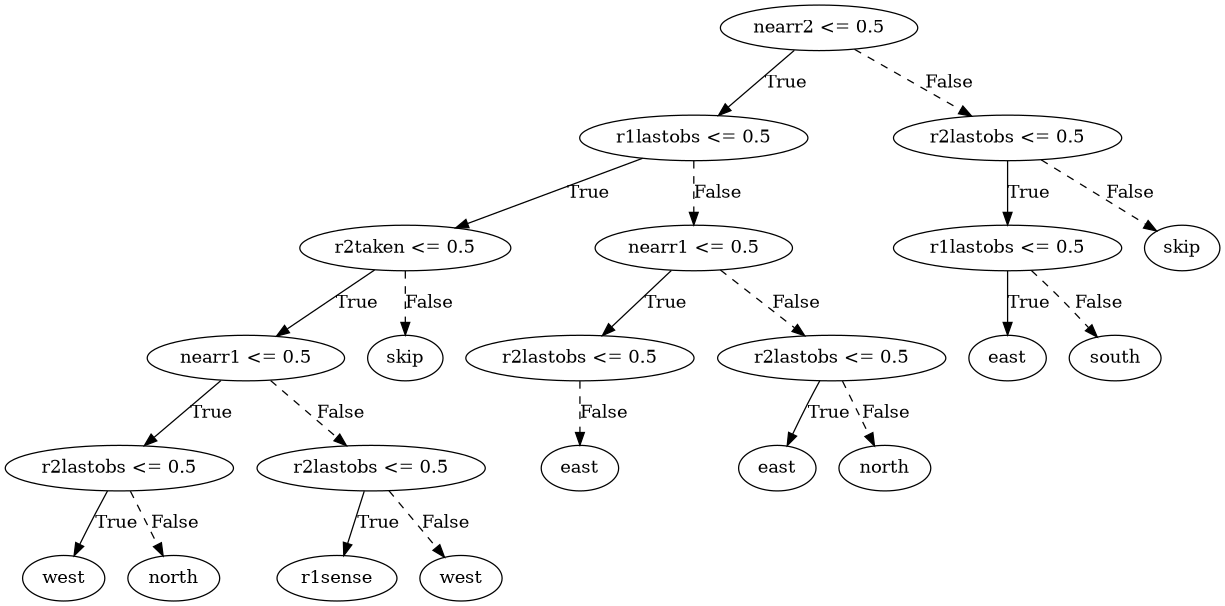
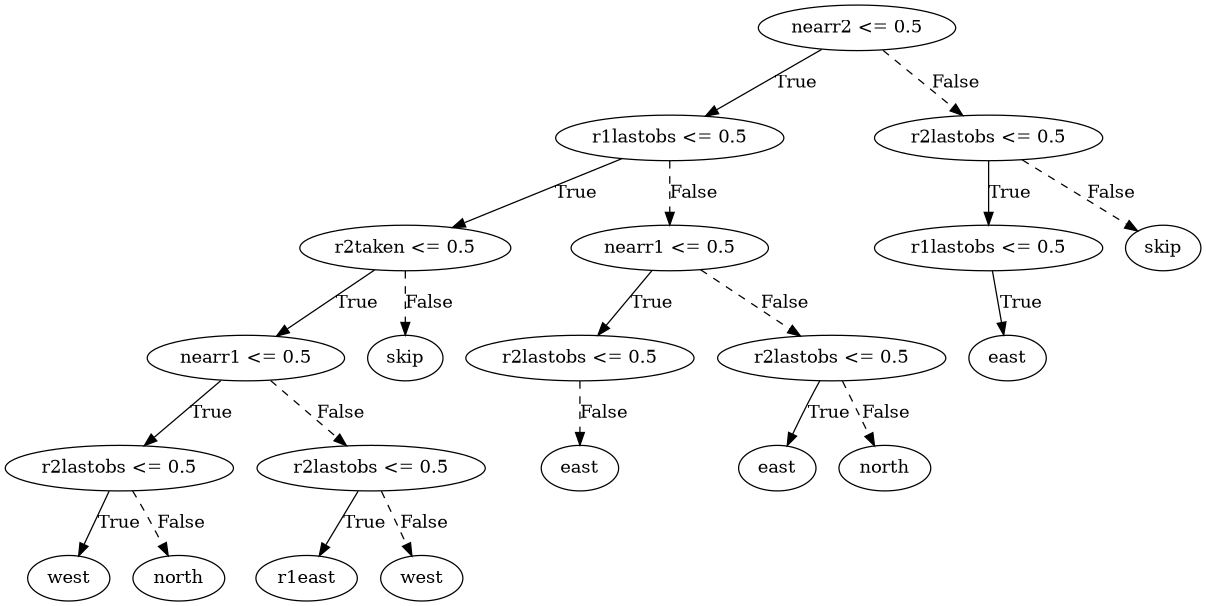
node "south": removed
node "r1sense": label "r1sense" -> "r1east"
